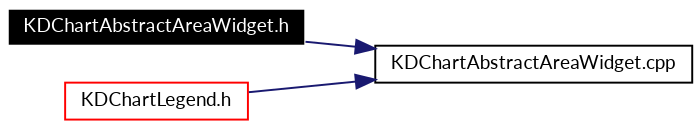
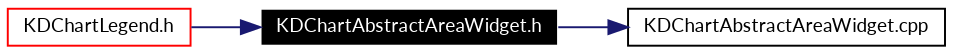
edge "KDChartLegend.h" -> "KDChartAbstractAreaWidget.cpp": now "KDChartLegend.h" -> "KDChartAbstractAreaWidget.h"
